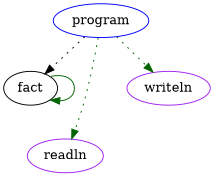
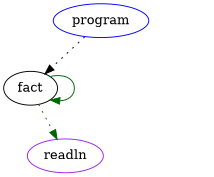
edge "program" -> "readln": now "fact" -> "readln"
node "writeln": removed
